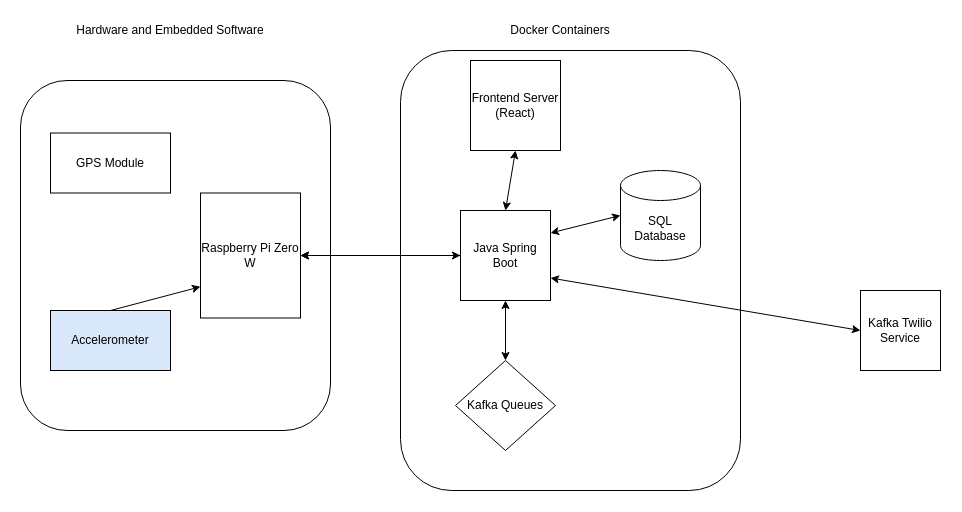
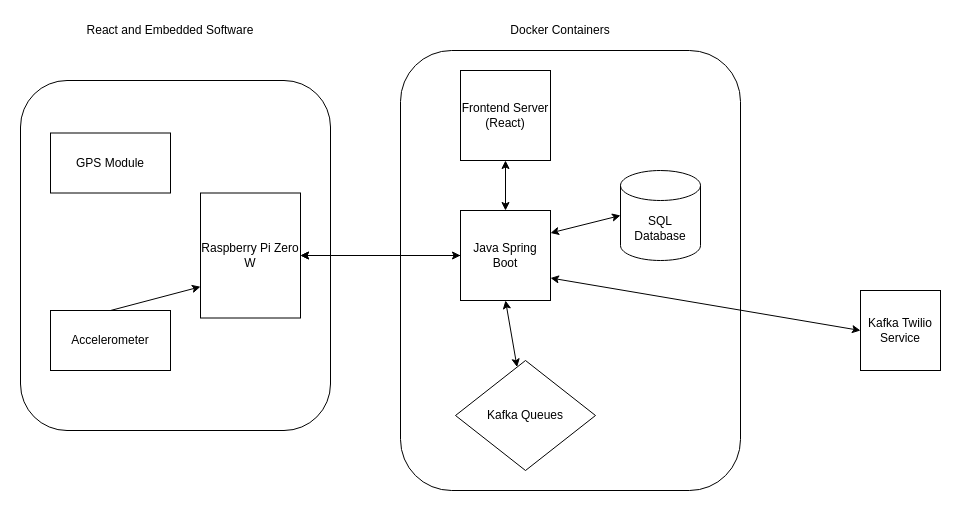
node "Hardware and Embedded Software": label "Hardware and Embedded Software" -> "React and Embedded Software"
node "Frontend Server (React)": moved (516, 106) -> (506, 116)
node "Accelerometer": fillcolor #dae8fc -> #ffffff
node "Kafka Queues": size 100x90 -> 140x110
